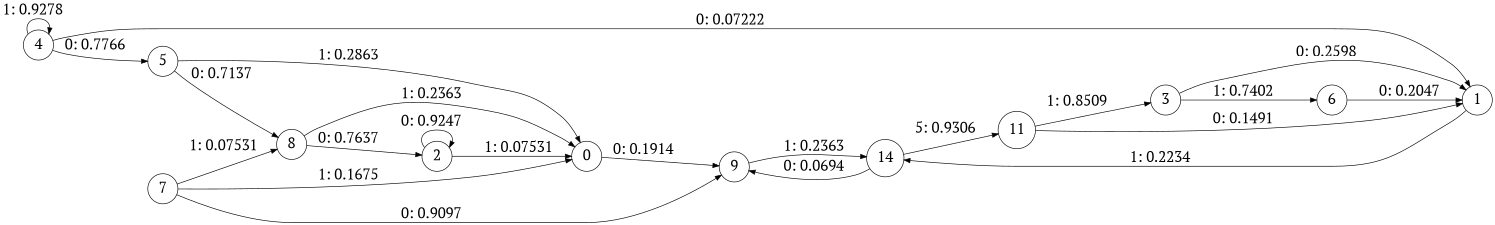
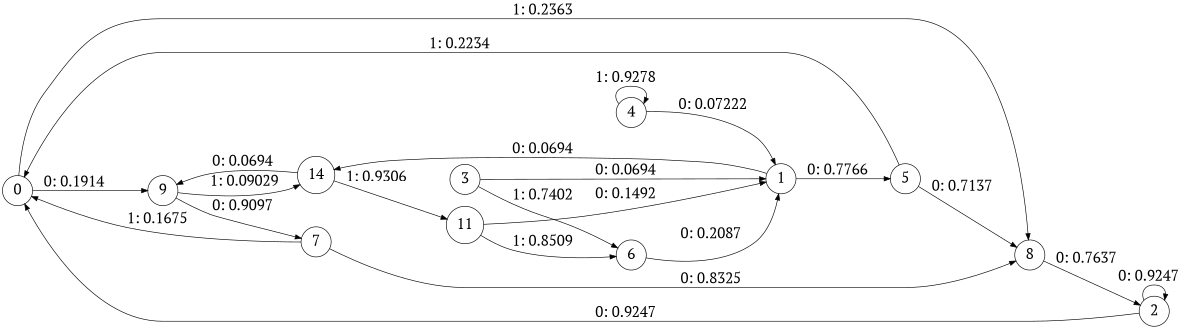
edge "3" -> "1": label "0: 0.2598   " -> "0: 0.0694   "
edge "5" -> "0": label "1: 0.2863   " -> "1: 0.2234   "
edge "4" -> "5": now "1" -> "5"
edge "6" -> "1": label "0: 0.2047   " -> "0: 0.2087   "
edge "8" -> "0": reversed
edge "11" -> "3": now "11" -> "6"
edge "11" -> "1": label "0: 0.1491   " -> "0: 0.1492   "
edge "14" -> "11": label "5: 0.9306   " -> "1: 0.9306   "
edge "7" -> "8": label "1: 0.07531  " -> "0: 0.8325   "
edge "9" -> "14": label "1: 0.2363   " -> "1: 0.09029  "
edge "2" -> "0": label "1: 0.07531  " -> "0: 0.9247   "
edge "1" -> "14": label "1: 0.2234   " -> "0: 0.0694   "
edge "7" -> "9": reversed
